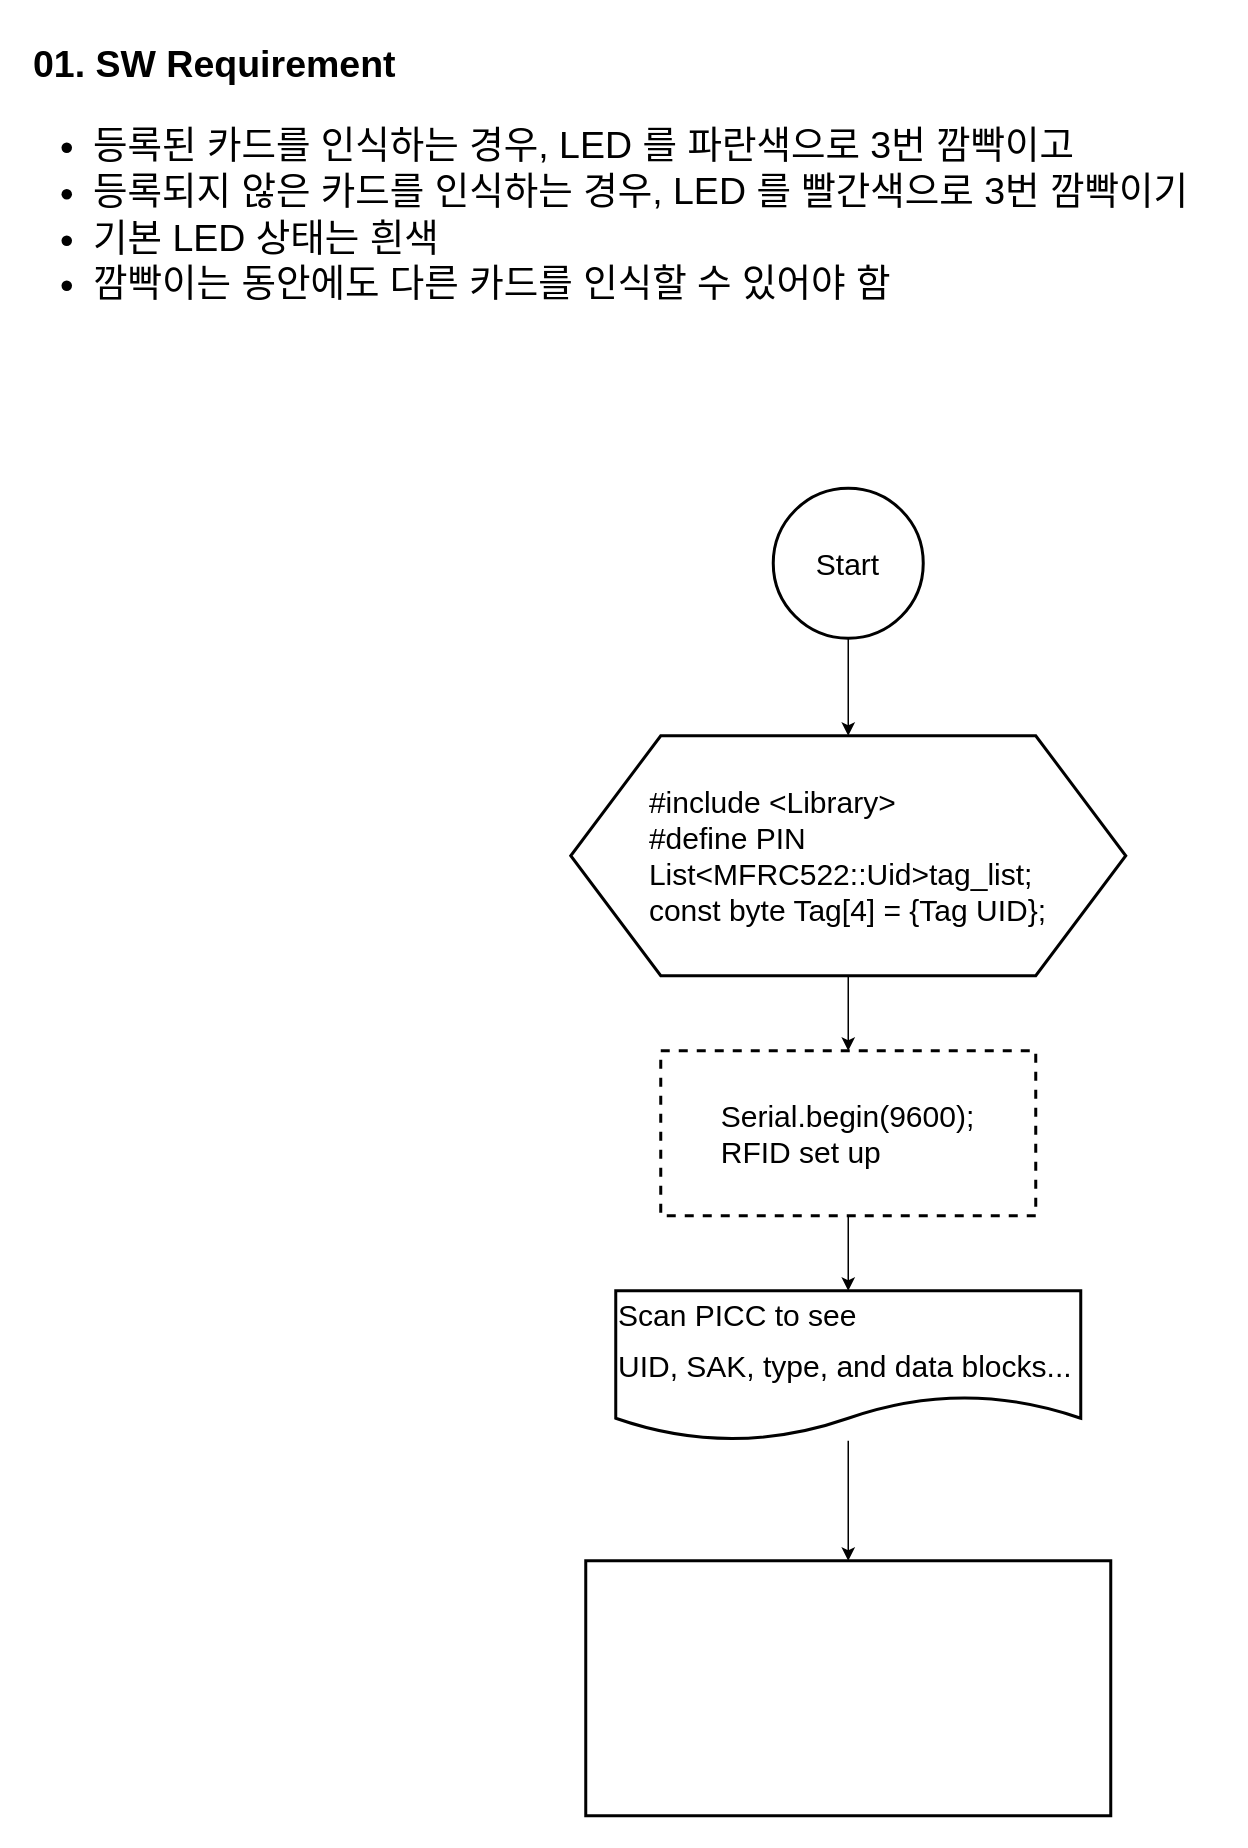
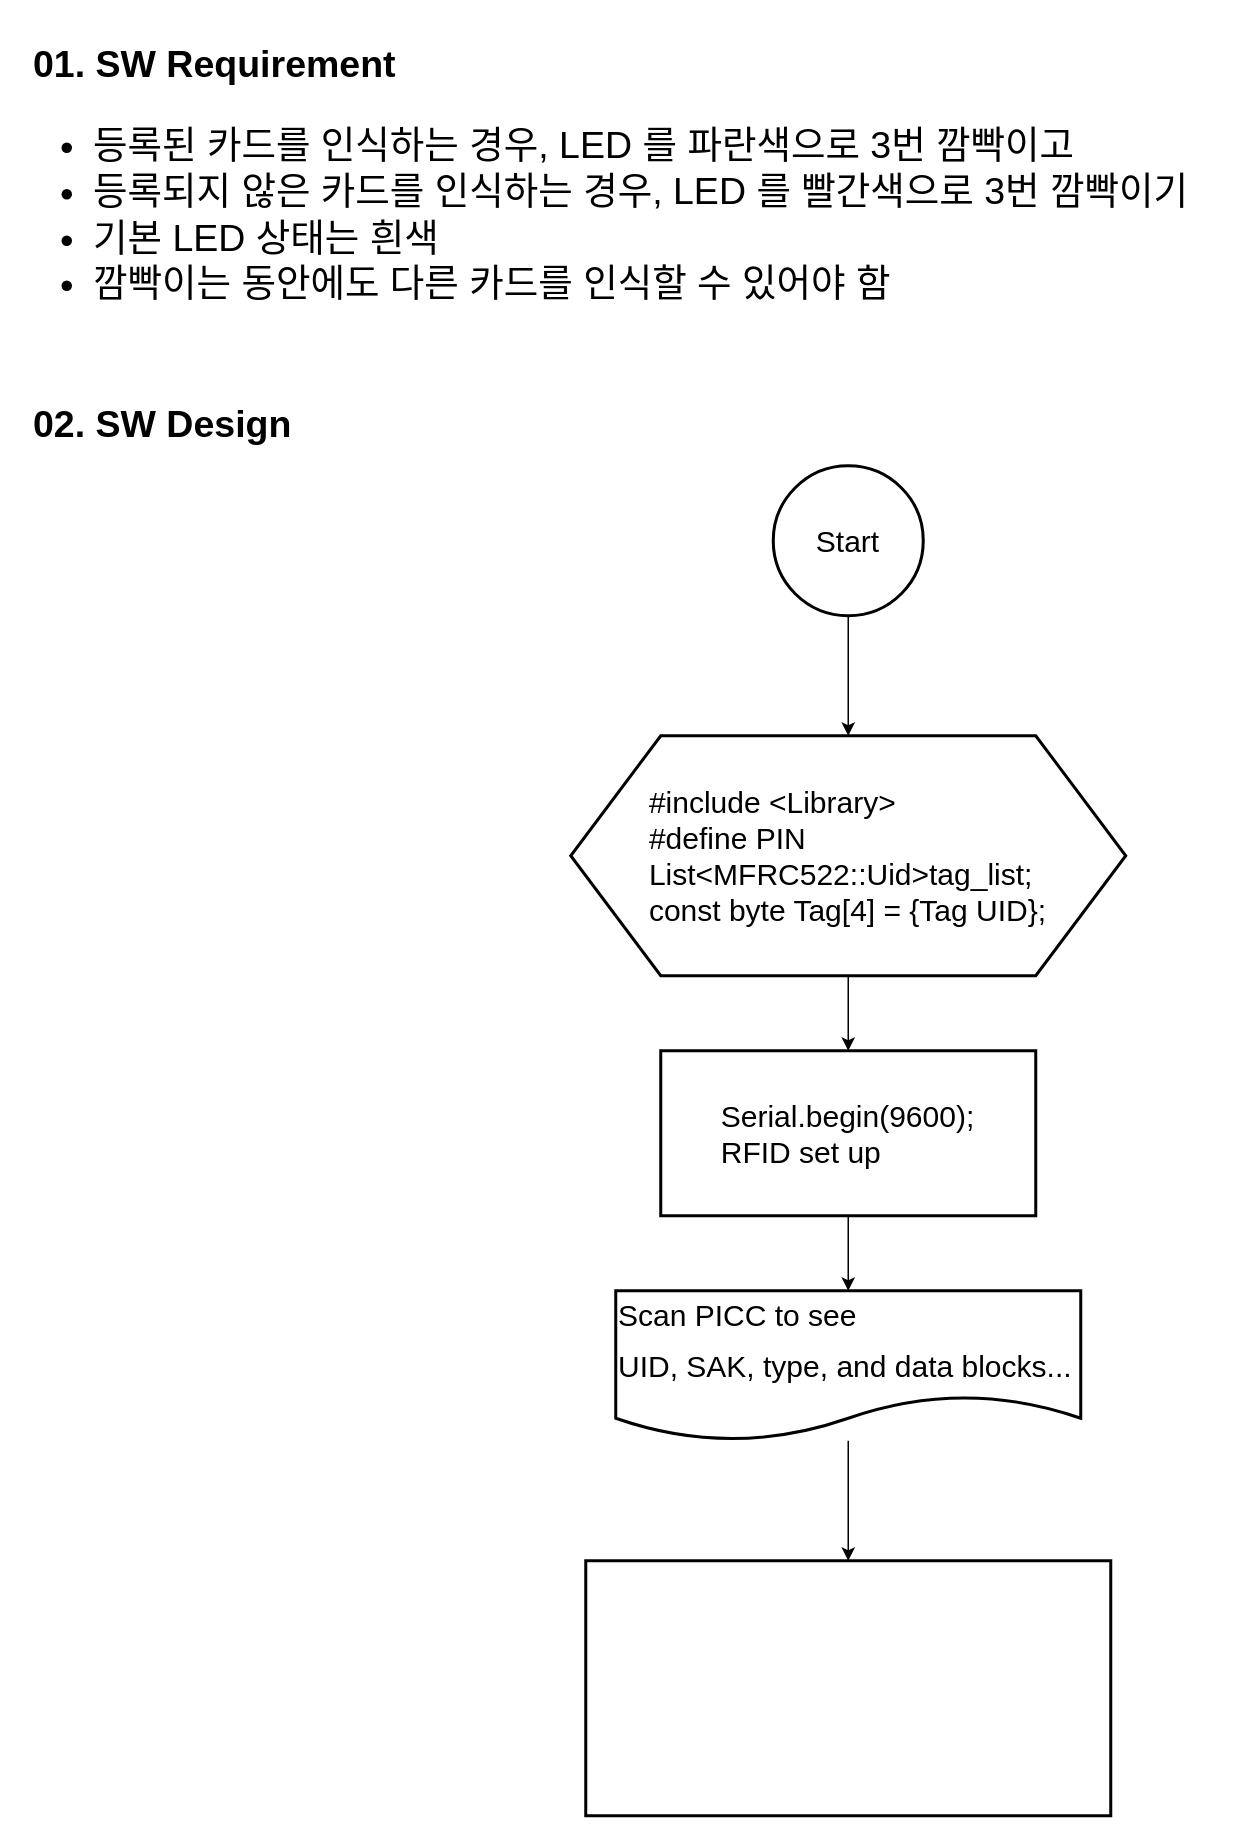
node "02. SW Design": added
node "Start": moved (848, 563) -> (848, 541)
node "Serial.begin(9600); RFID set up": style dashed -> solid
